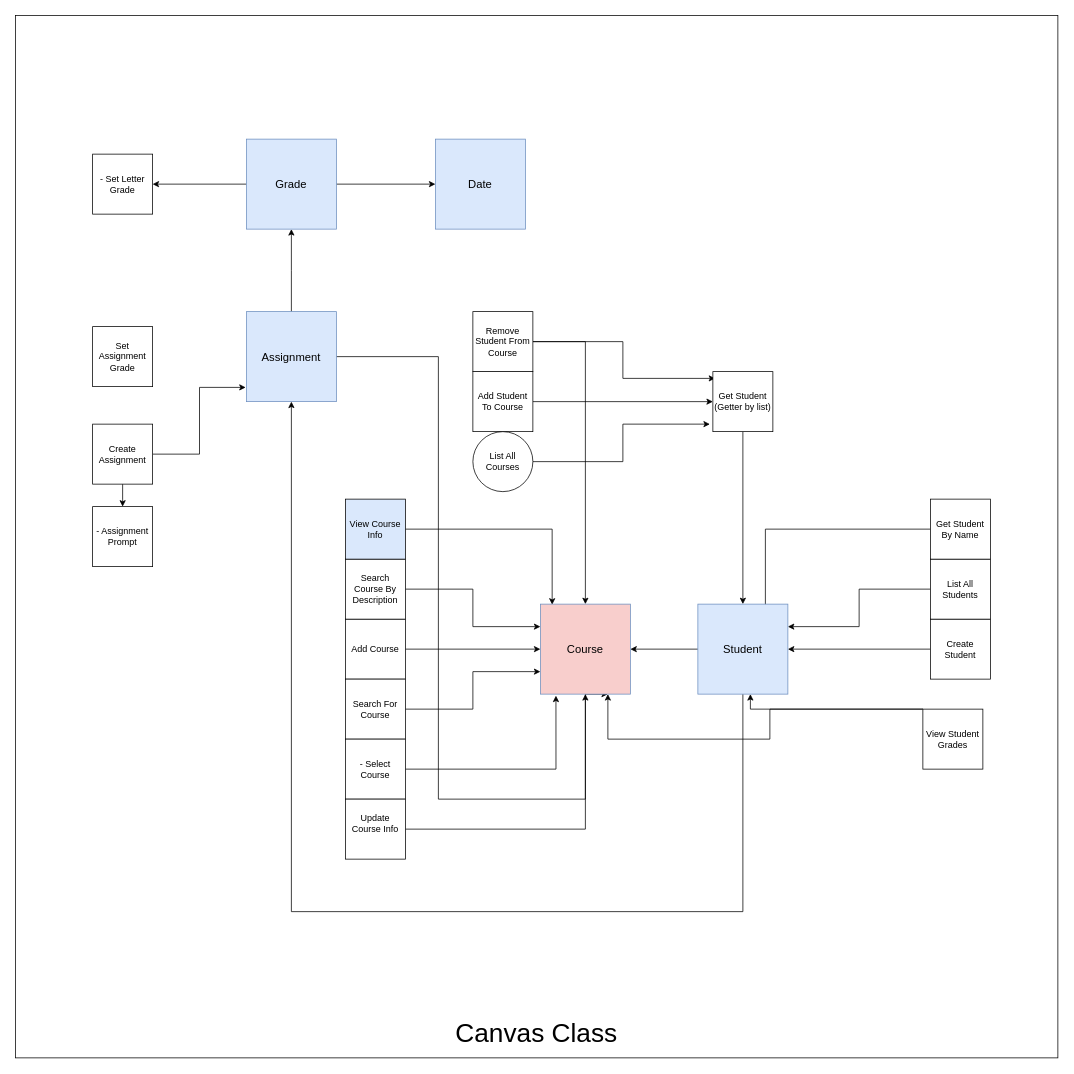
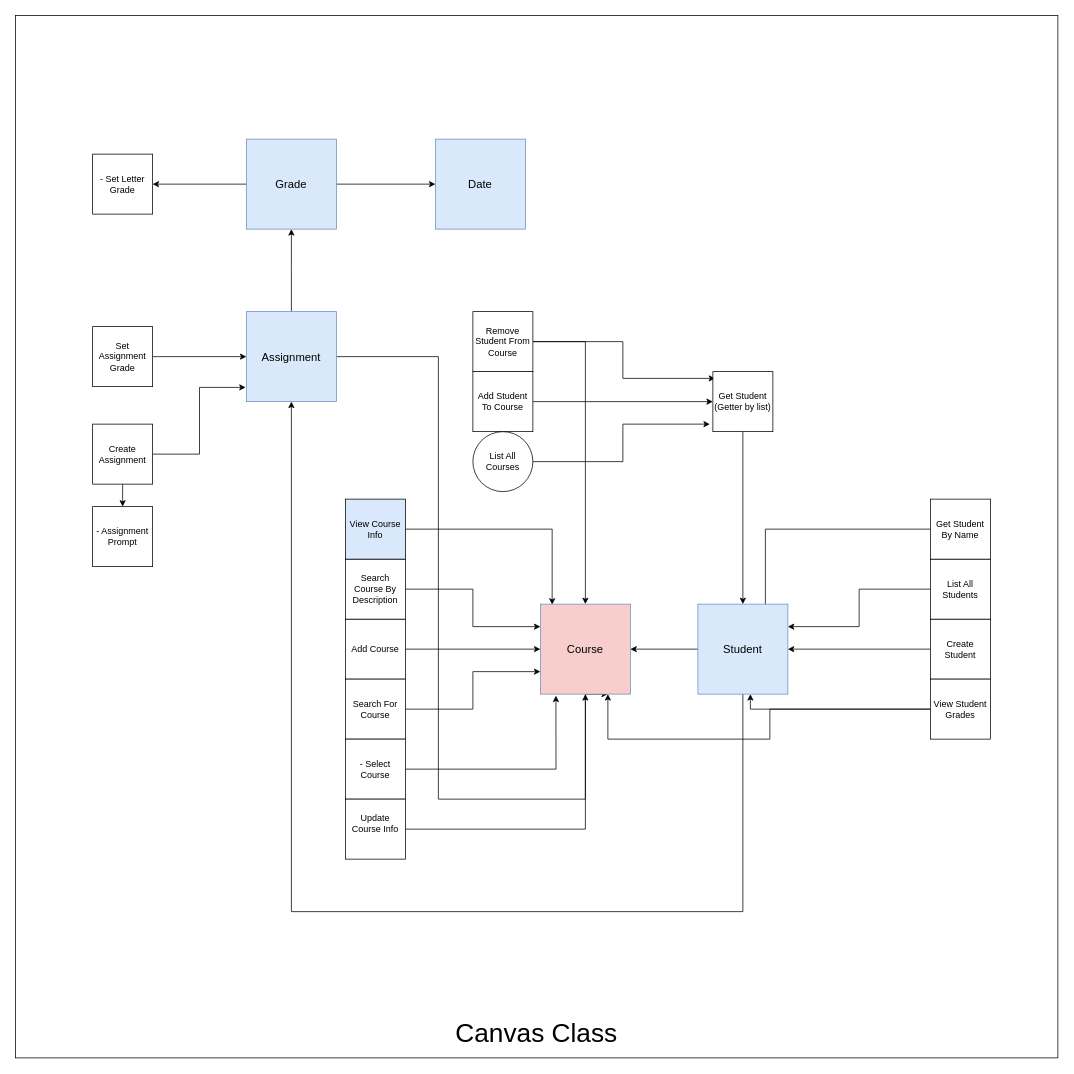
edge "Set Assignment Grade" -> "Assignment": added
node "View Student Grades": moved (953, 739) -> (960, 709)
